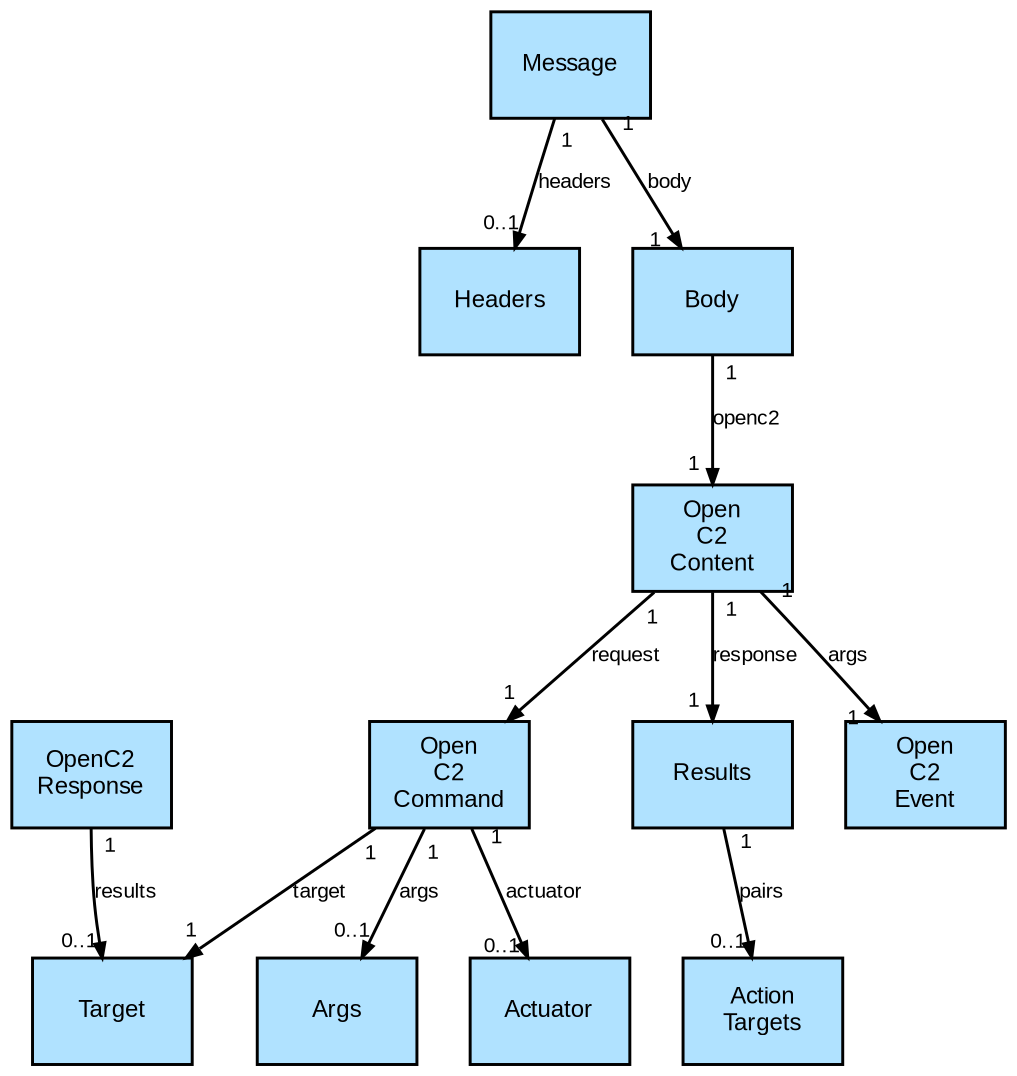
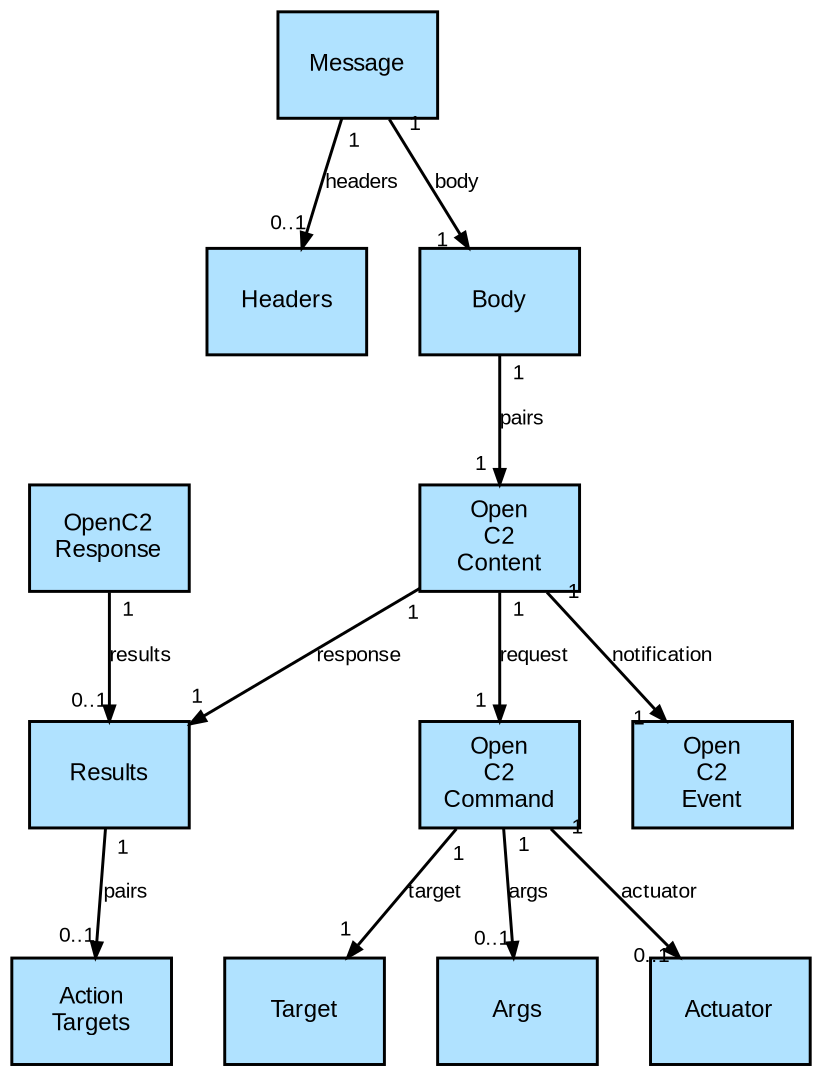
edge "Body" -> "Open C2 Content": label "openc2" -> "pairs"
edge "Open C2 Content" -> "Open C2 Event": label "args" -> "notification"
edge "OpenC2 Response" -> "Target": now "OpenC2 Response" -> "Results"
